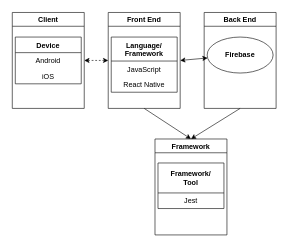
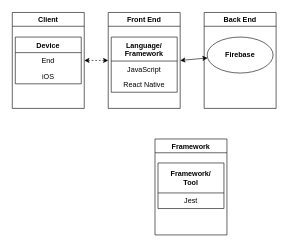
node "Android": label "Android" -> "End"
edge "Front End" -> "Framework": removed
edge "Back End" -> "Framework": removed
